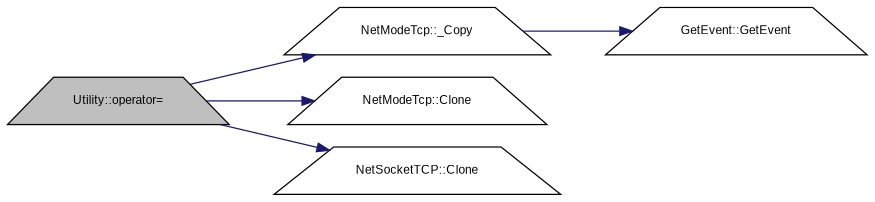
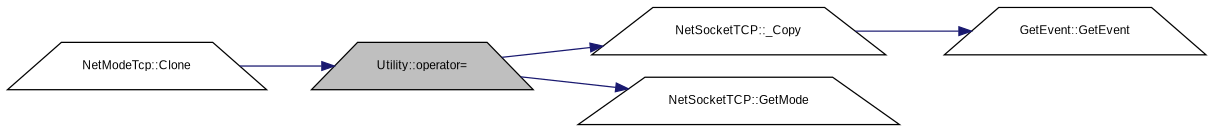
node "NetModeTcp::_Copy": label "NetModeTcp::_Copy" -> "NetSocketTCP::_Copy"
edge "Utility::operator=" -> "NetModeTcp::Clone": reversed
node "NetSocketTCP::Clone": label "NetSocketTCP::Clone" -> "NetSocketTCP::GetMode"
